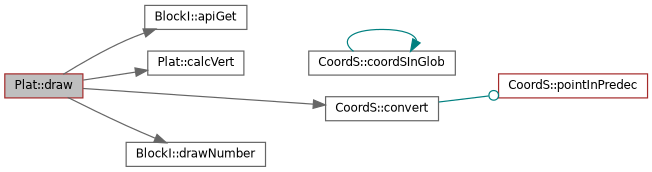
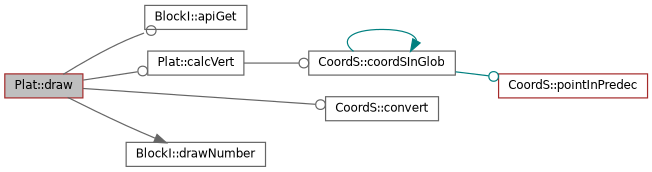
edge "Plat::draw" -> "BlockI::apiGet": arrowhead normal -> odot
edge "Plat::calcVert" -> "CoordS::coordSInGlob": added
edge "Plat::draw" -> "Plat::calcVert": arrowhead normal -> odot
edge "Plat::draw" -> "CoordS::convert": arrowhead normal -> odot
edge "CoordS::convert" -> "CoordS::pointInPredec": now "CoordS::coordSInGlob" -> "CoordS::pointInPredec"
